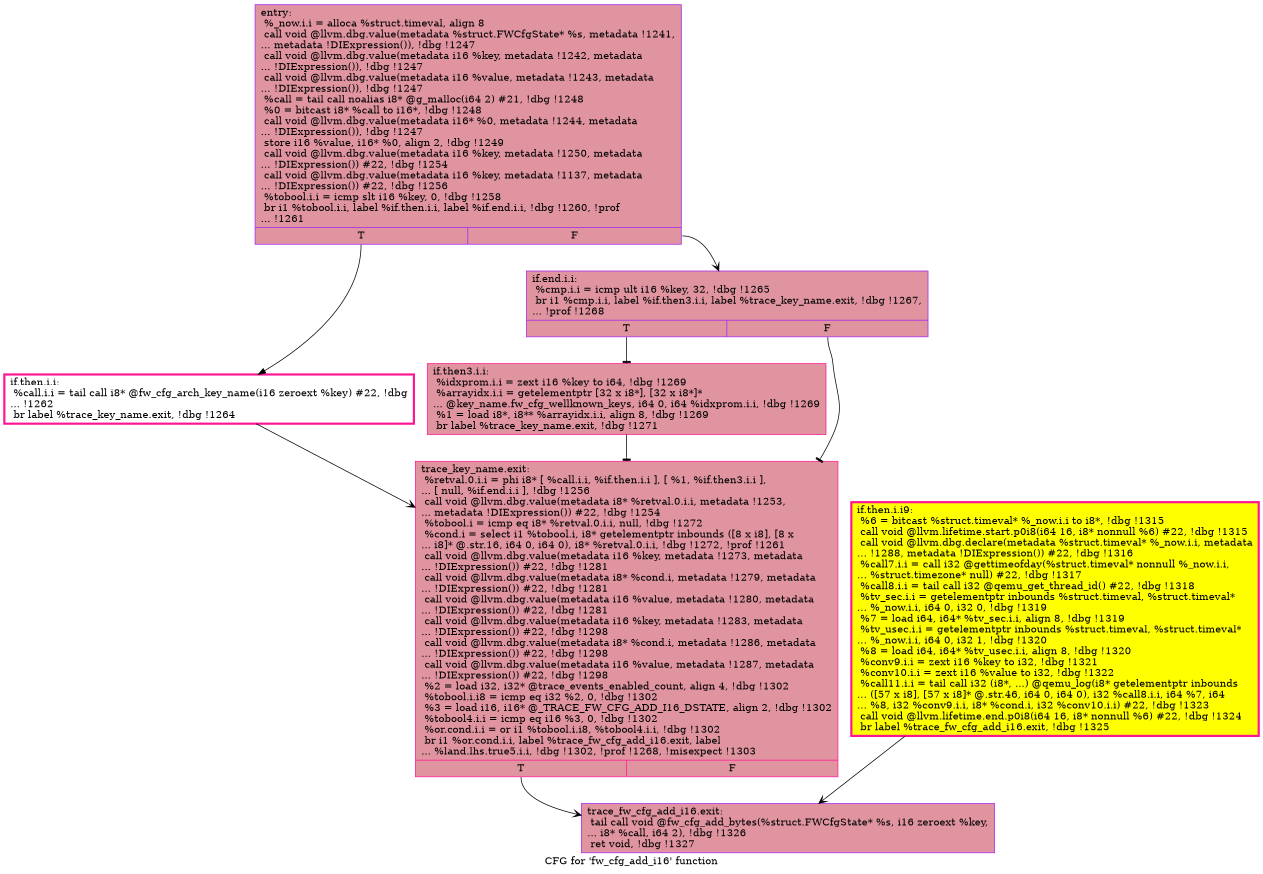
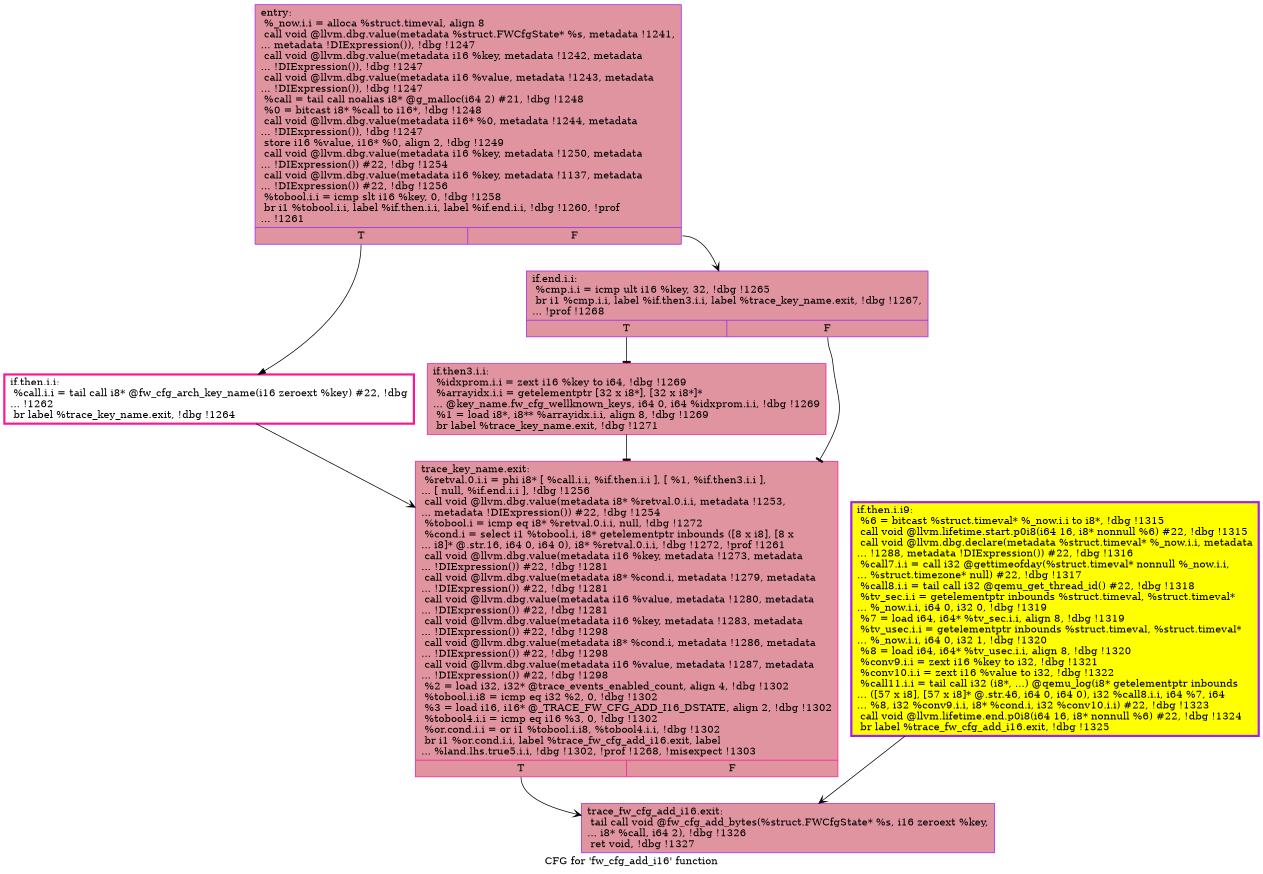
node "if.then.i.i9:": color deeppink -> purple
